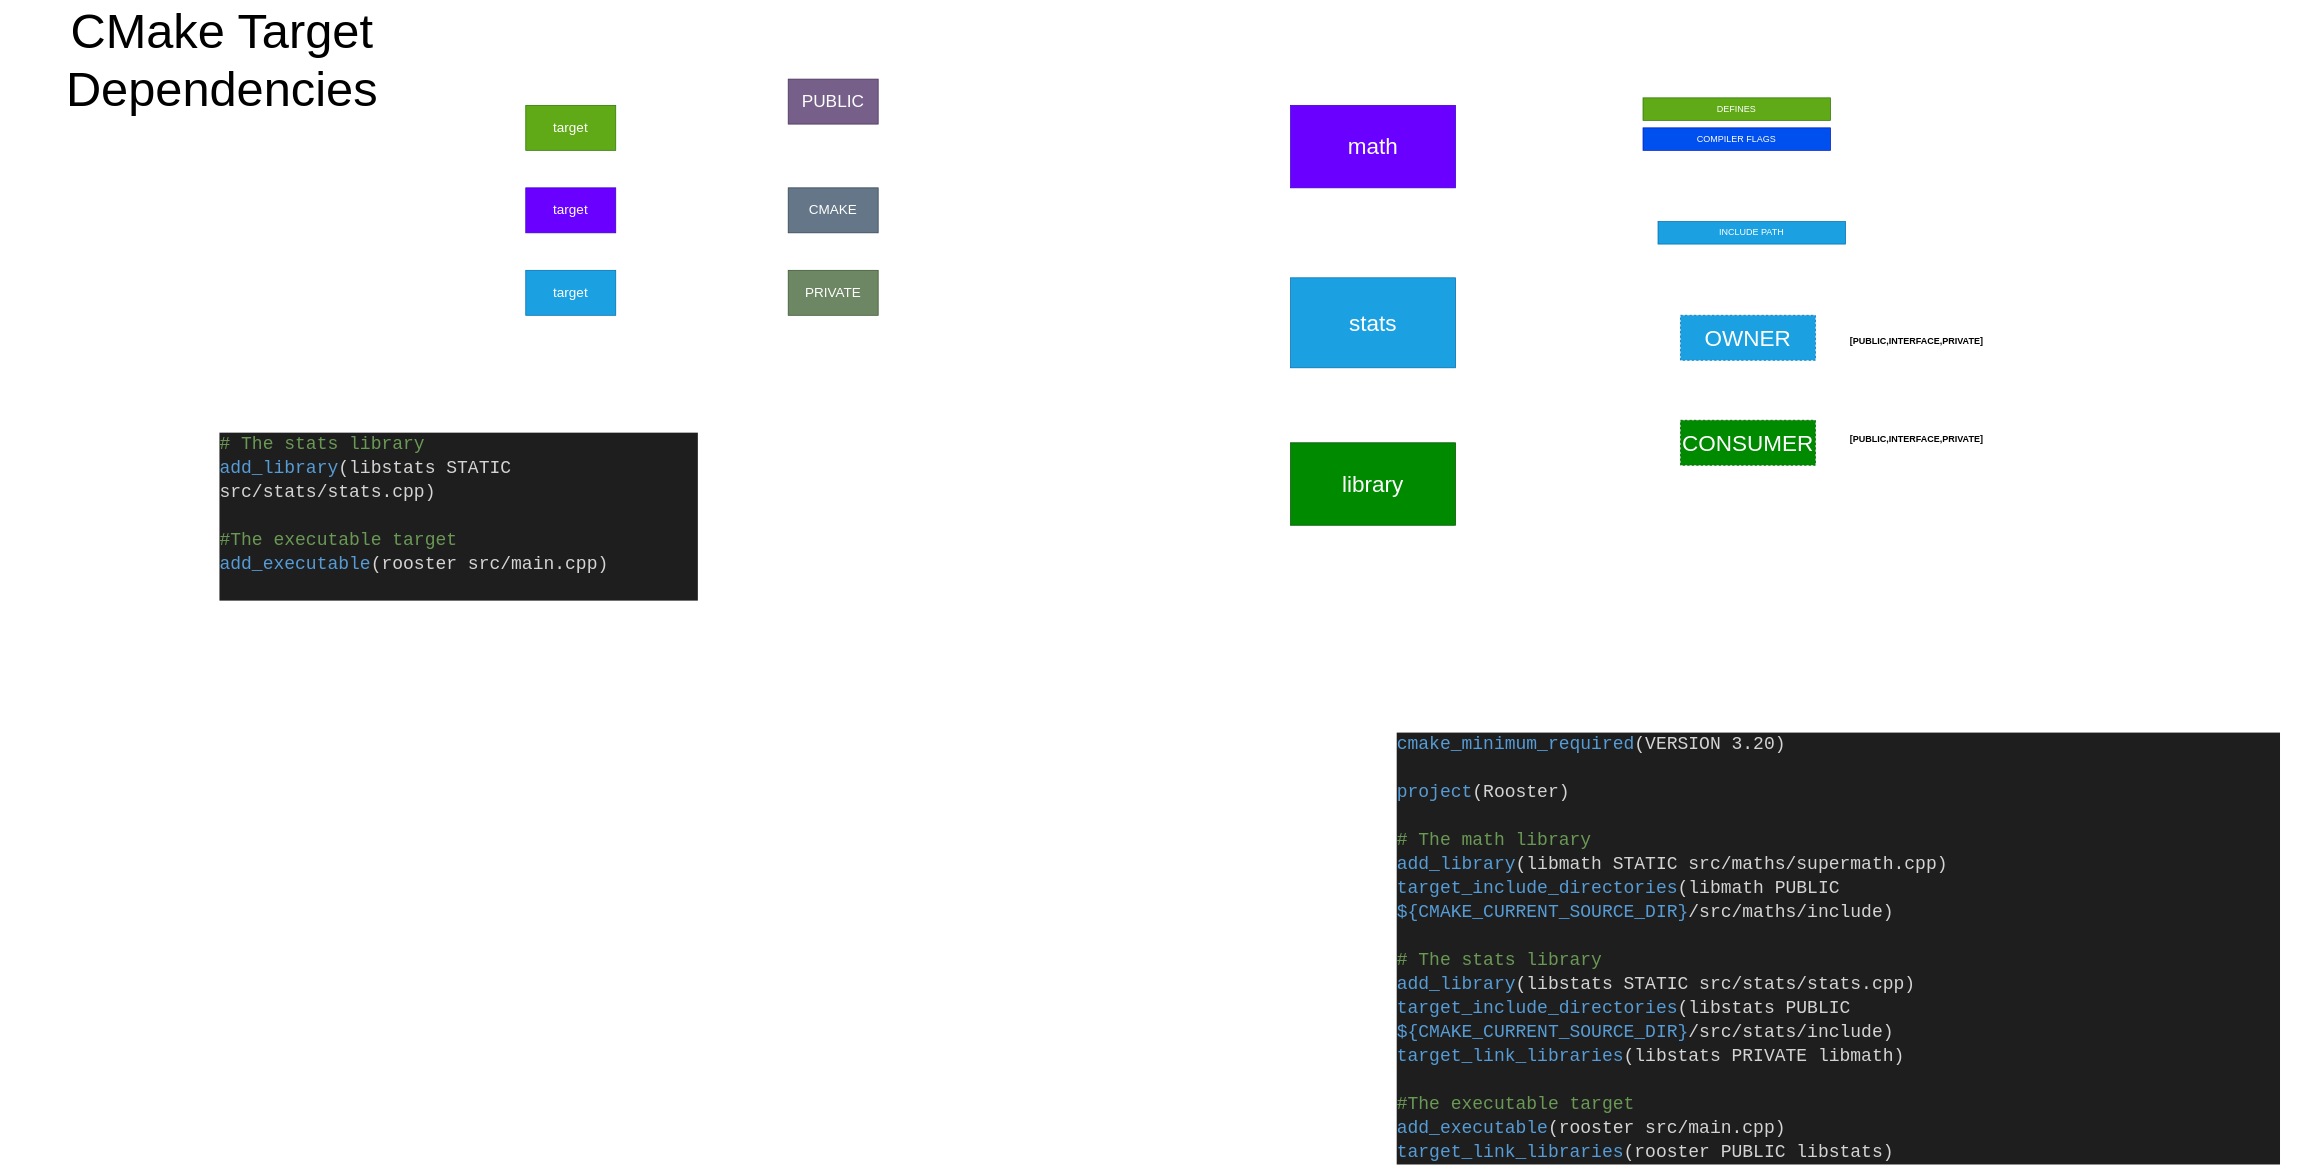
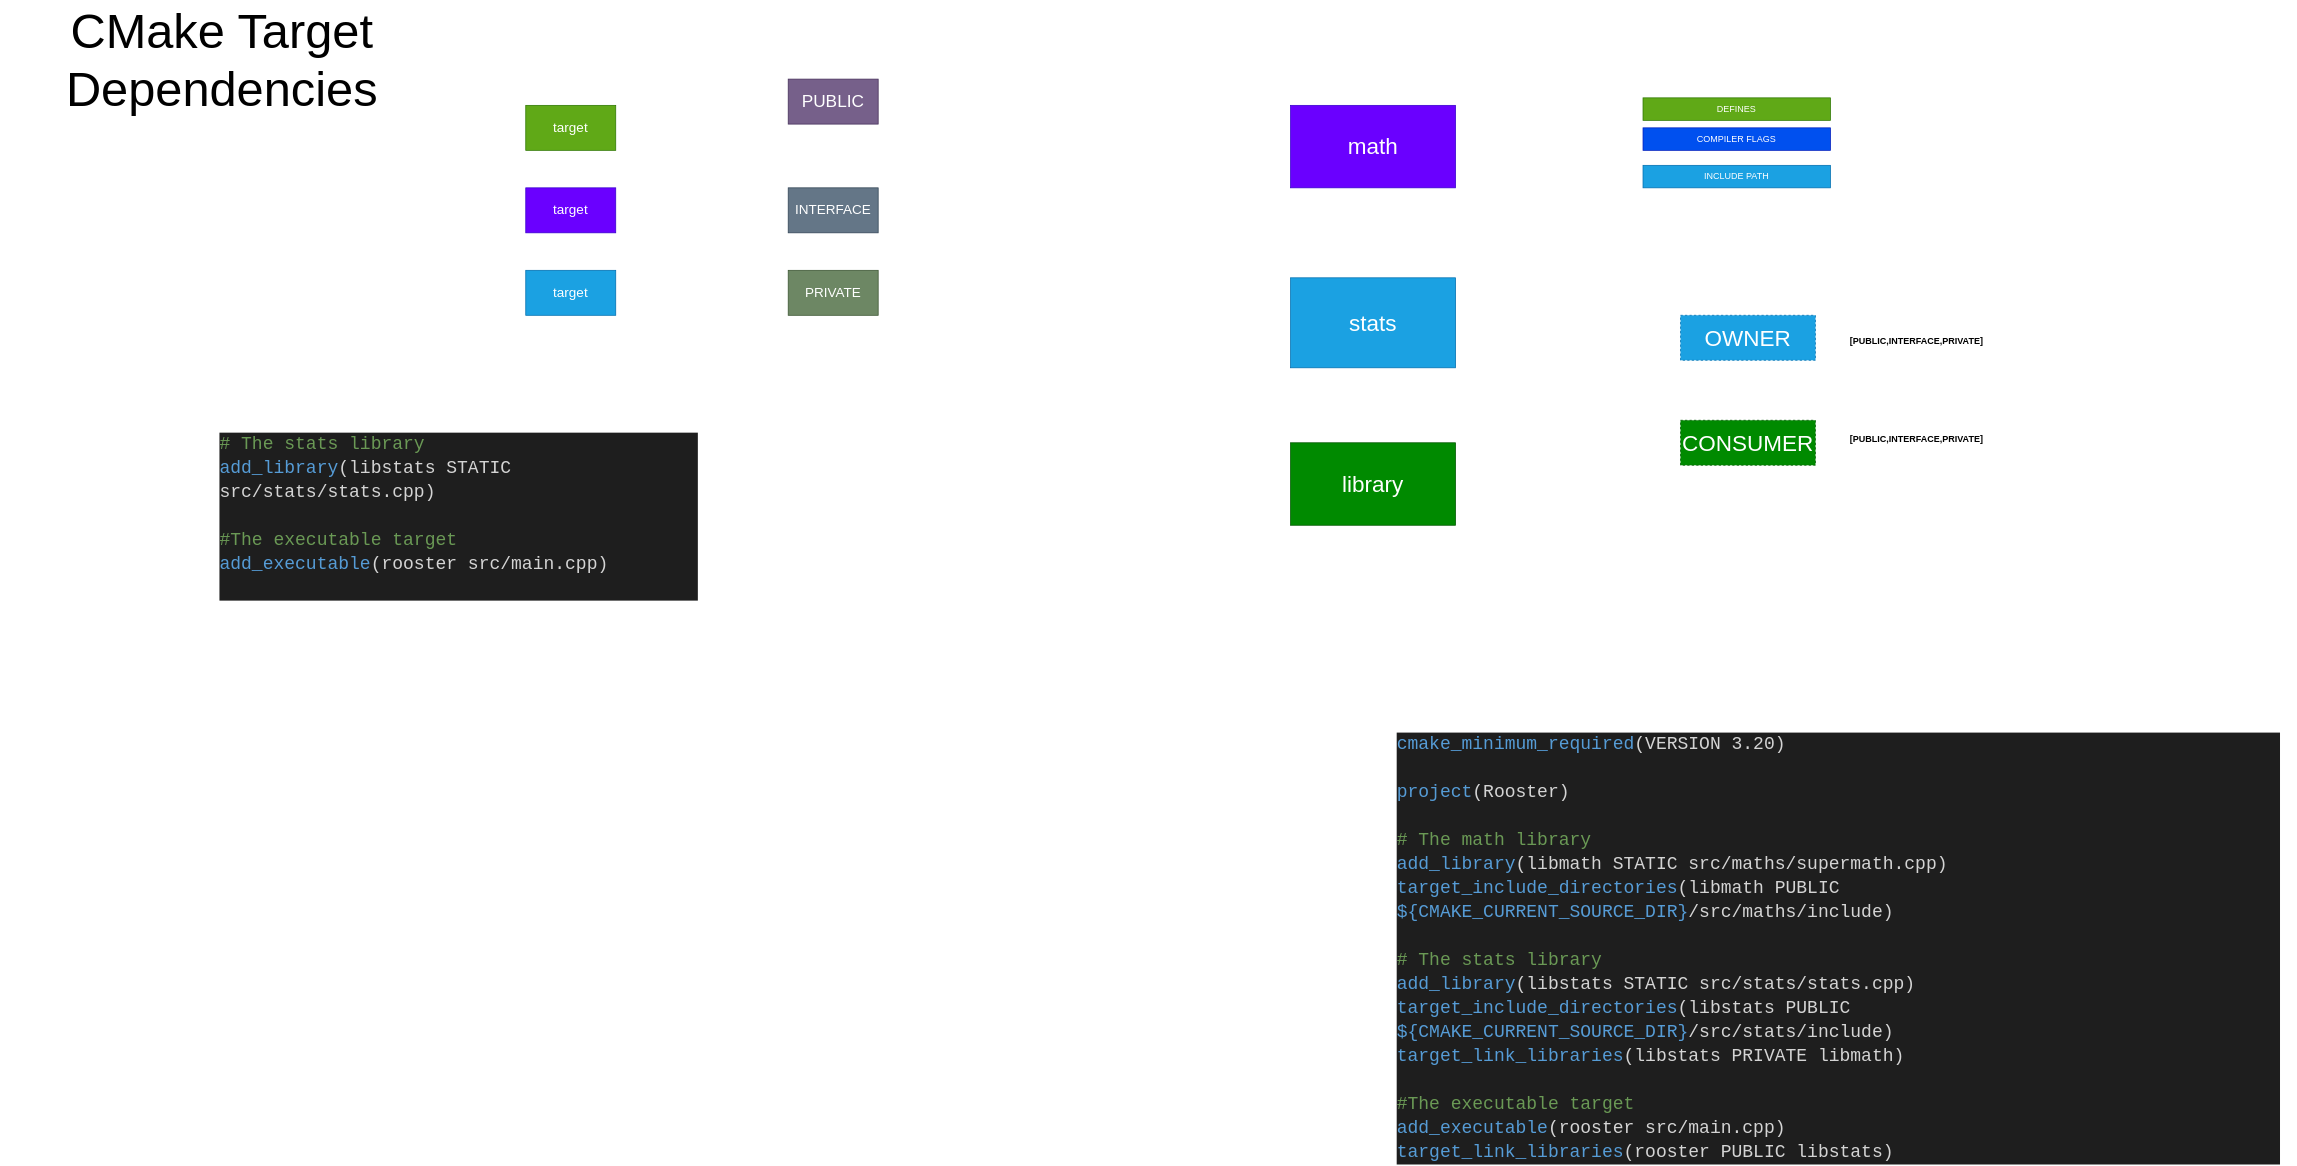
node "CMAKE": label "CMAKE" -> "INTERFACE"
node "INCLUDE PATH": moved (1752, 233) -> (1737, 177)
